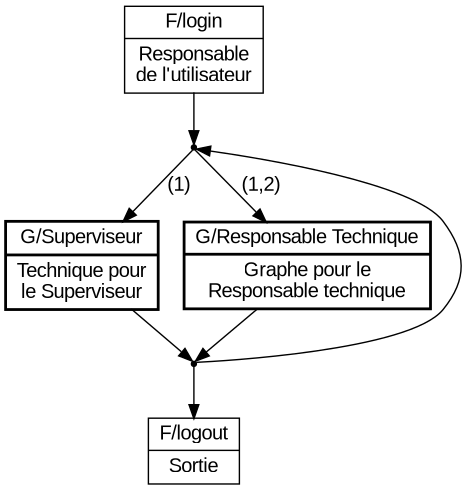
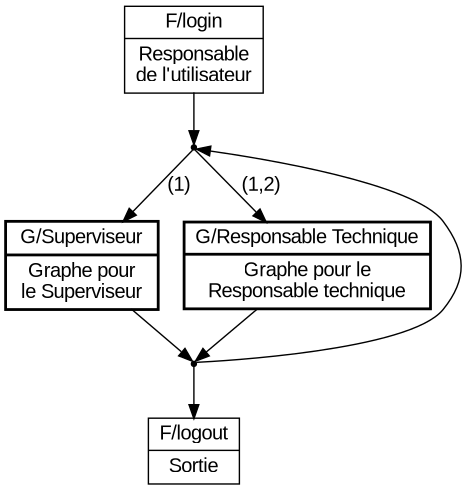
node "G/Superviseur": text "Technique pour" -> "Graphe pour"
